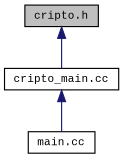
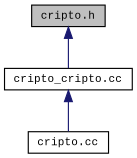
node "cripto_main.cc": label "cripto_main.cc" -> "cripto_cripto.cc"
node "main.cc": label "main.cc" -> "cripto.cc"
